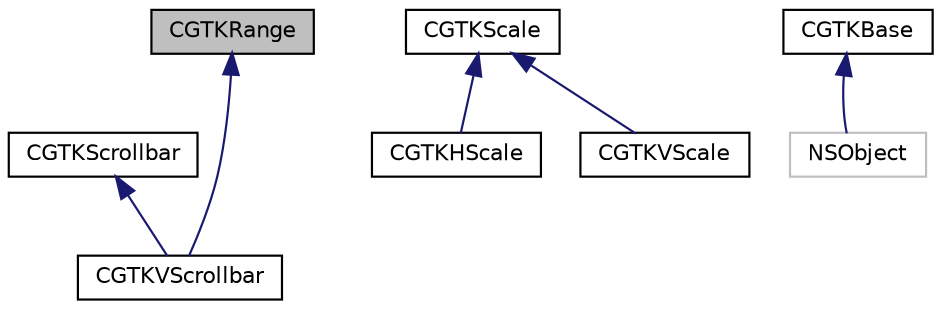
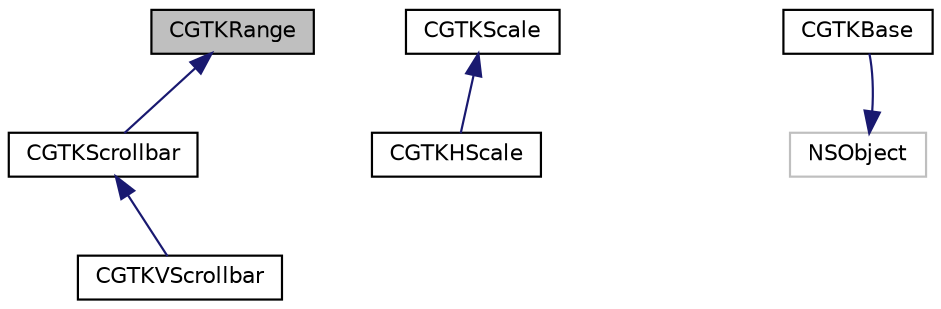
edge "NSObject" -> "CGTKBase": reversed
node "CGTKVScale": removed
edge "CGTKVScrollbar" -> "CGTKRange": now "CGTKScrollbar" -> "CGTKRange"
